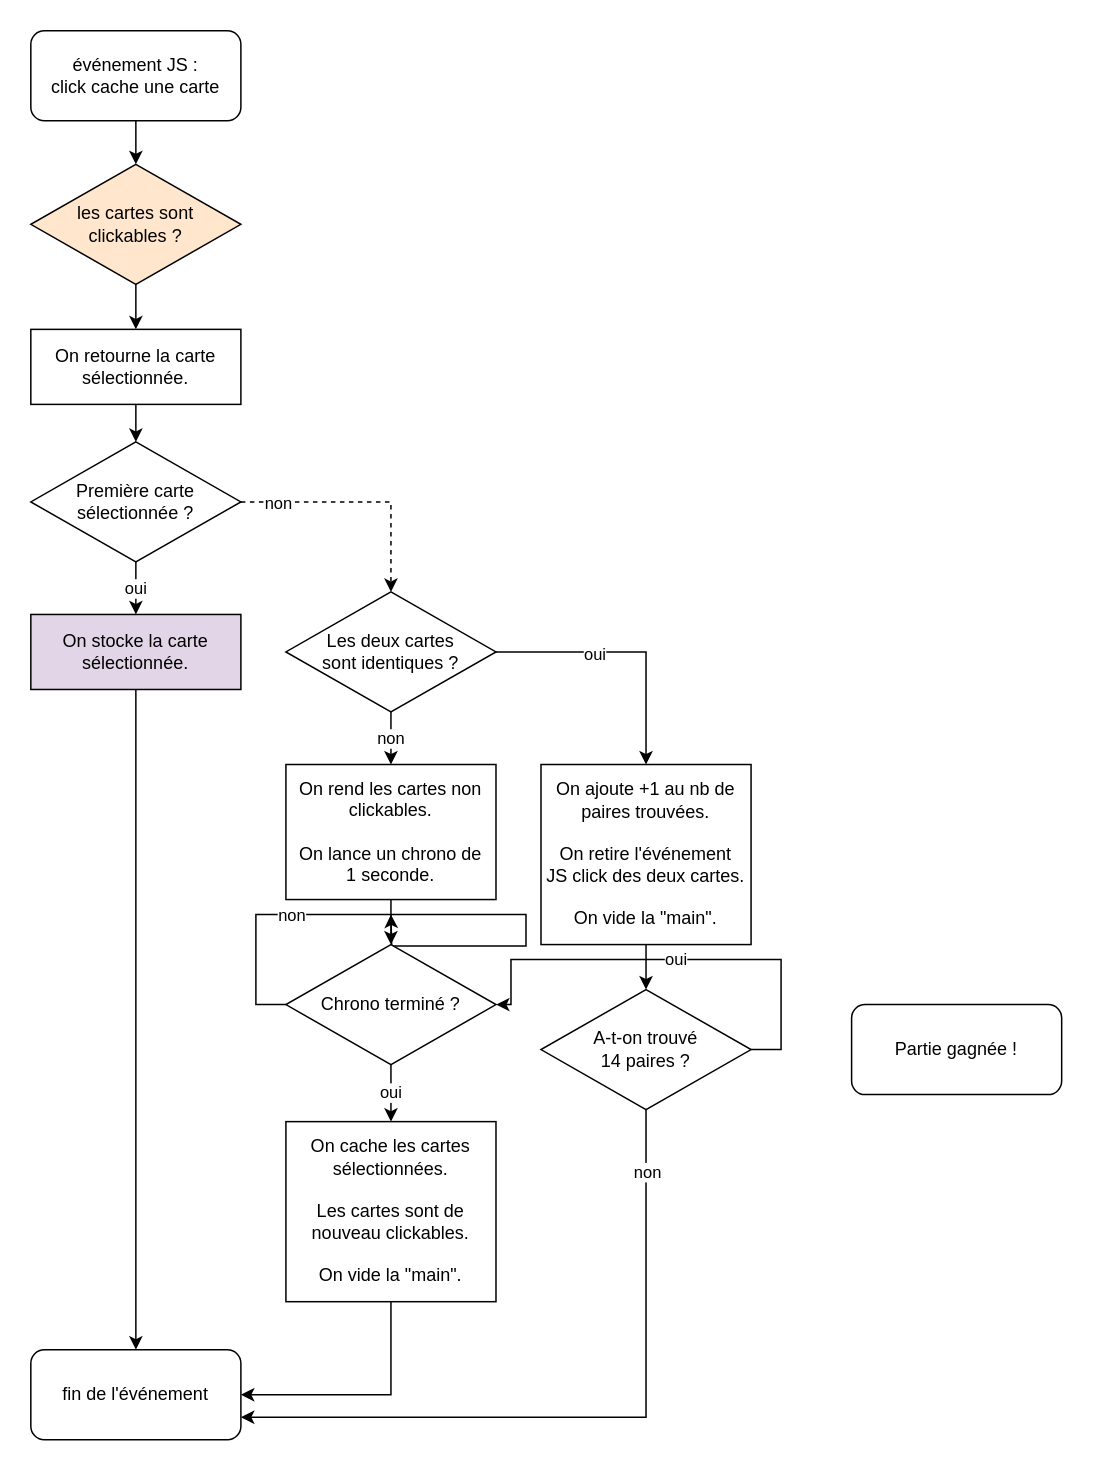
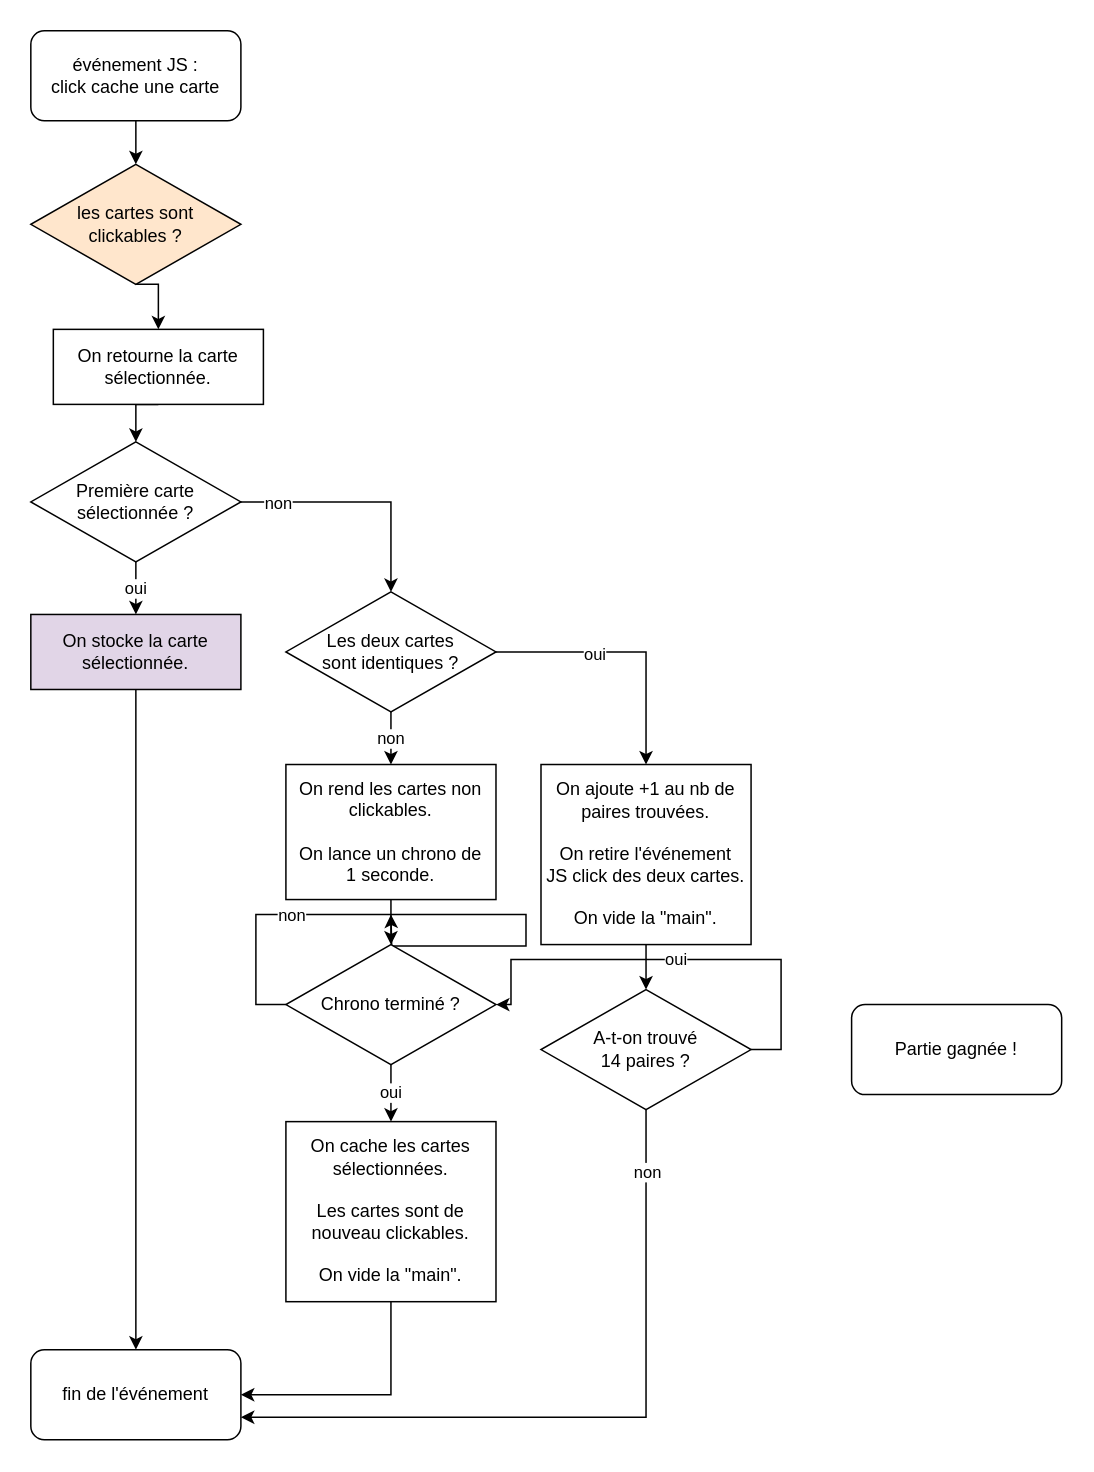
node "On retourne la carte sélectionnée.": moved (136, 367) -> (158, 367)
edge "Première carte sélectionnée ?" -> "Les deux cartes sont identiques ?": style dashed -> solid
